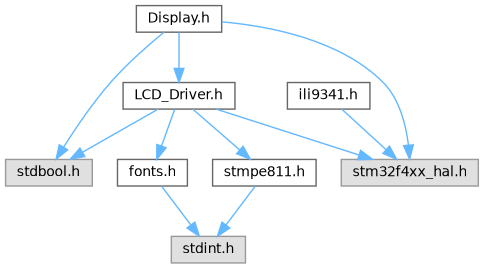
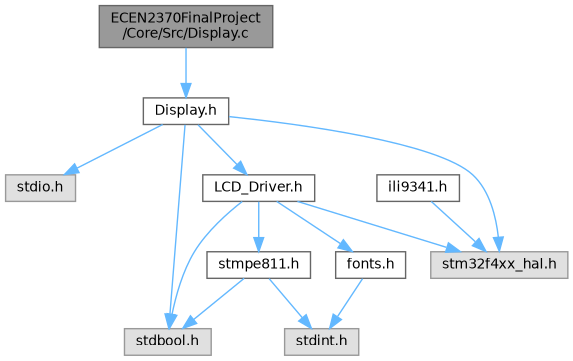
node "ECEN2370FinalProject /Core/Src/Display.c": added
node "stdio.h": added
edge "stmpe811.h" -> "stdbool.h": added
